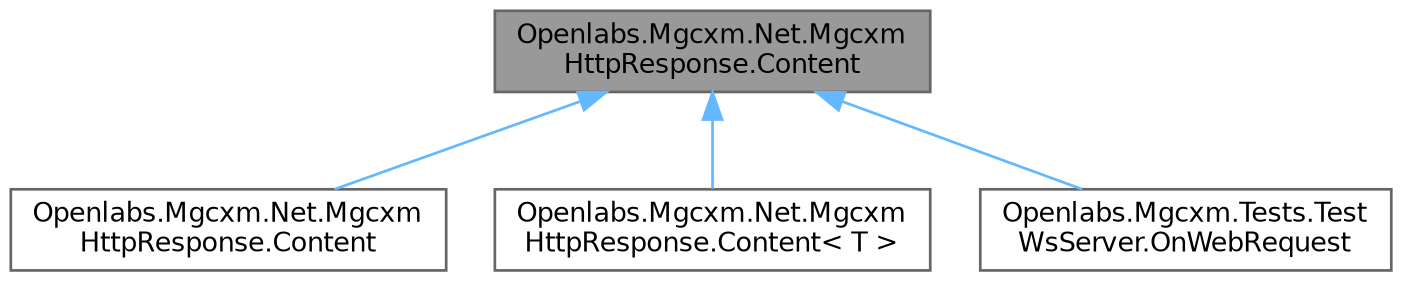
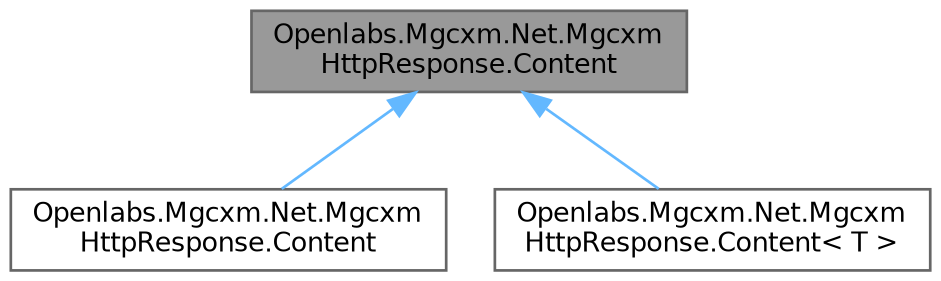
node "Openlabs.Mgcxm.Tests.Test WsServer.OnWebRequest": removed
